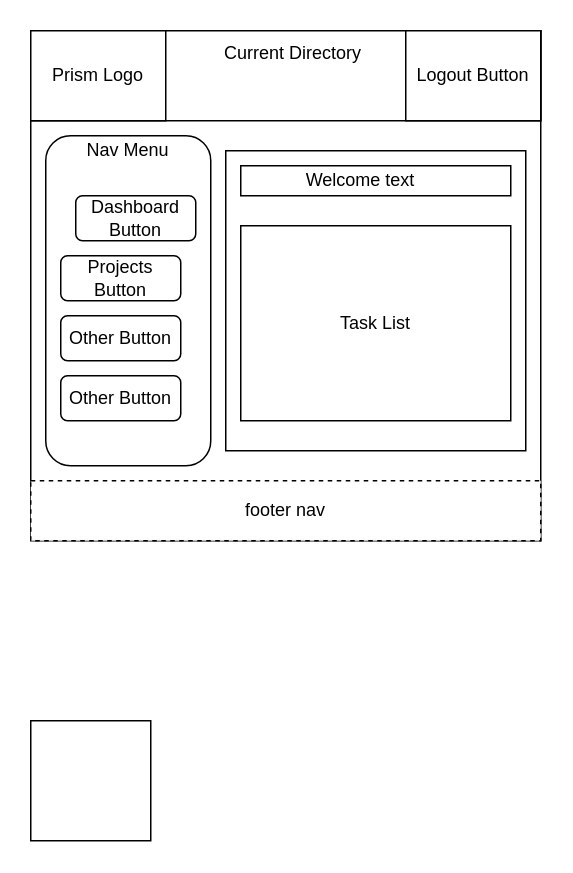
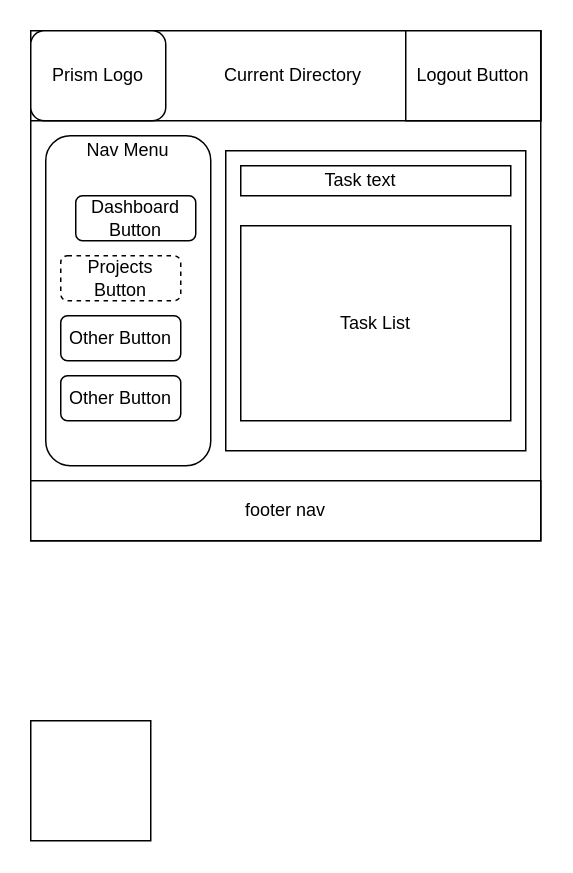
node "Current Directory": moved (293, 53) -> (293, 76)
node "Prism Logo": shape rectangle -> rounded rectangle
node "Welcome text": label "Welcome text" -> "Task text"
node "Projects Button": style solid -> dashed
node "footer nav": style dashed -> solid
